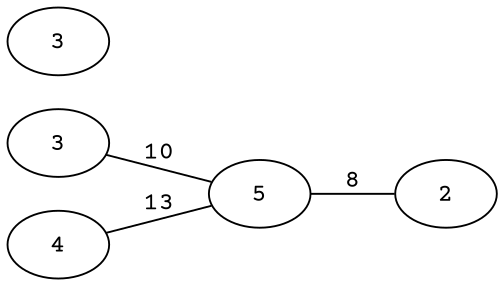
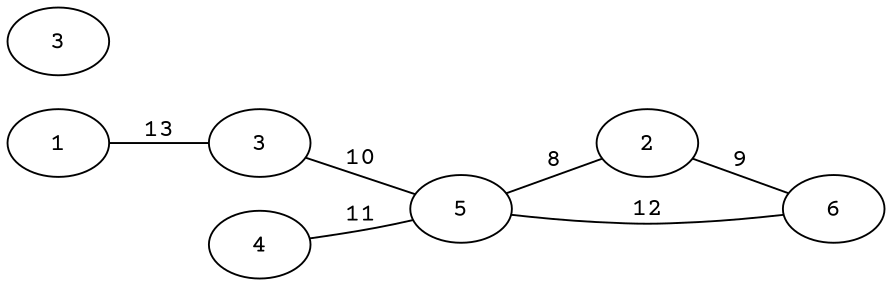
node "1": added
edge "5" -- "4": label "13" -> "11"
node "6": added
